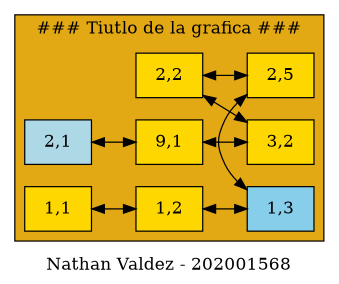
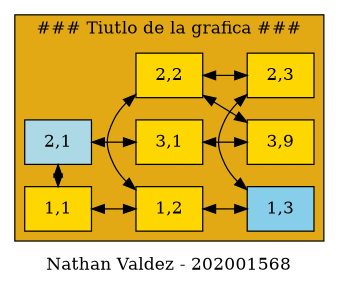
node "2,5": label "2,5" -> "2,3"
node "9,1": label "9,1" -> "3,1"
node "3,2": label "3,2" -> "3,9"
edge "2,2" -- "1,2": added
edge "2,1" -- "1,1": added
